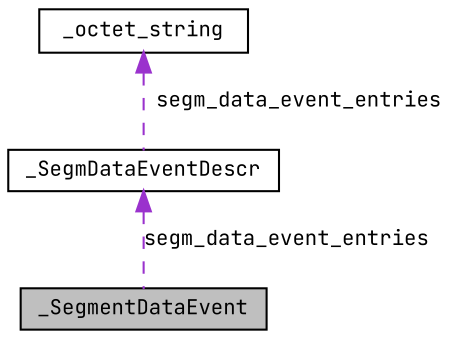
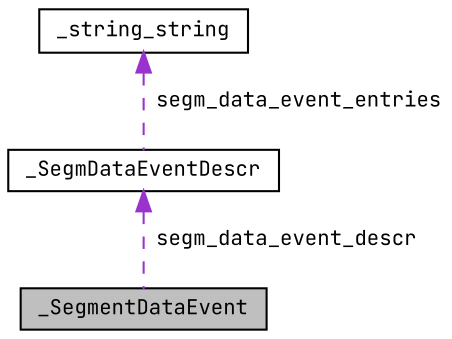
node "_octet_string": label "_octet_string" -> "_string_string"
edge "_SegmentDataEvent" -> "_SegmDataEventDescr": label " segm_data_event_entries" -> " segm_data_event_descr"
